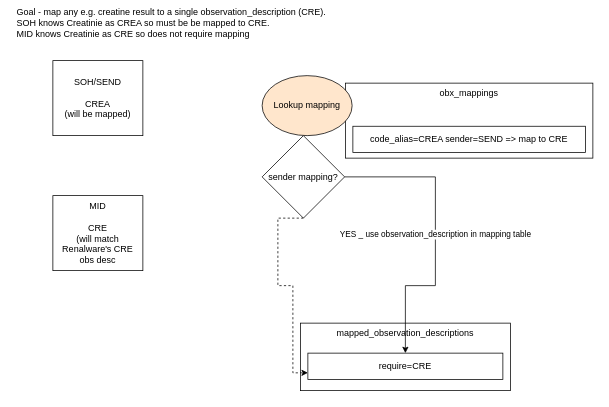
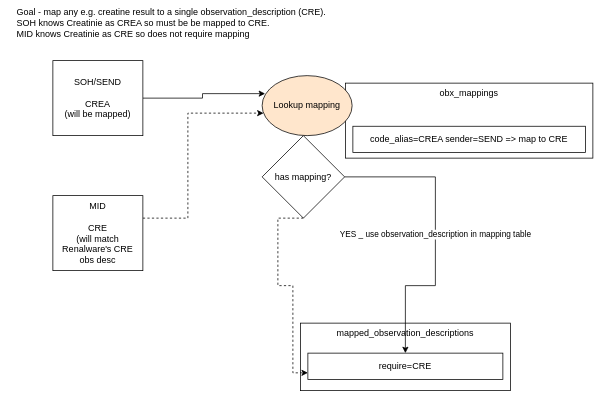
edge "SOH/SEND CREA (will be mapped)" -> "Lookup mapping": added
edge "MID CRE (will match Renalware's CRE obs desc" -> "Lookup mapping": added
node "sender mapping?": label "sender mapping?" -> "has mapping?"
